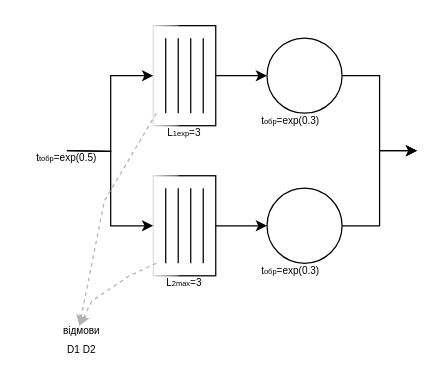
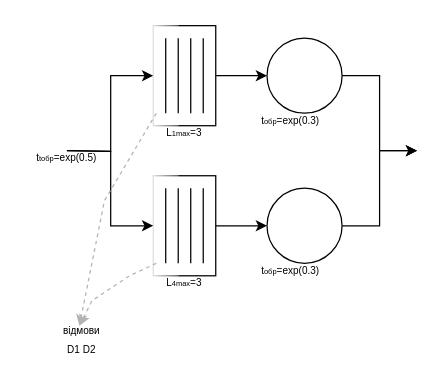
node "L1exp=3": label "L1exp=3" -> "L1max=3"
node "L2max=3": label "L2max=3" -> "L4max=3"
